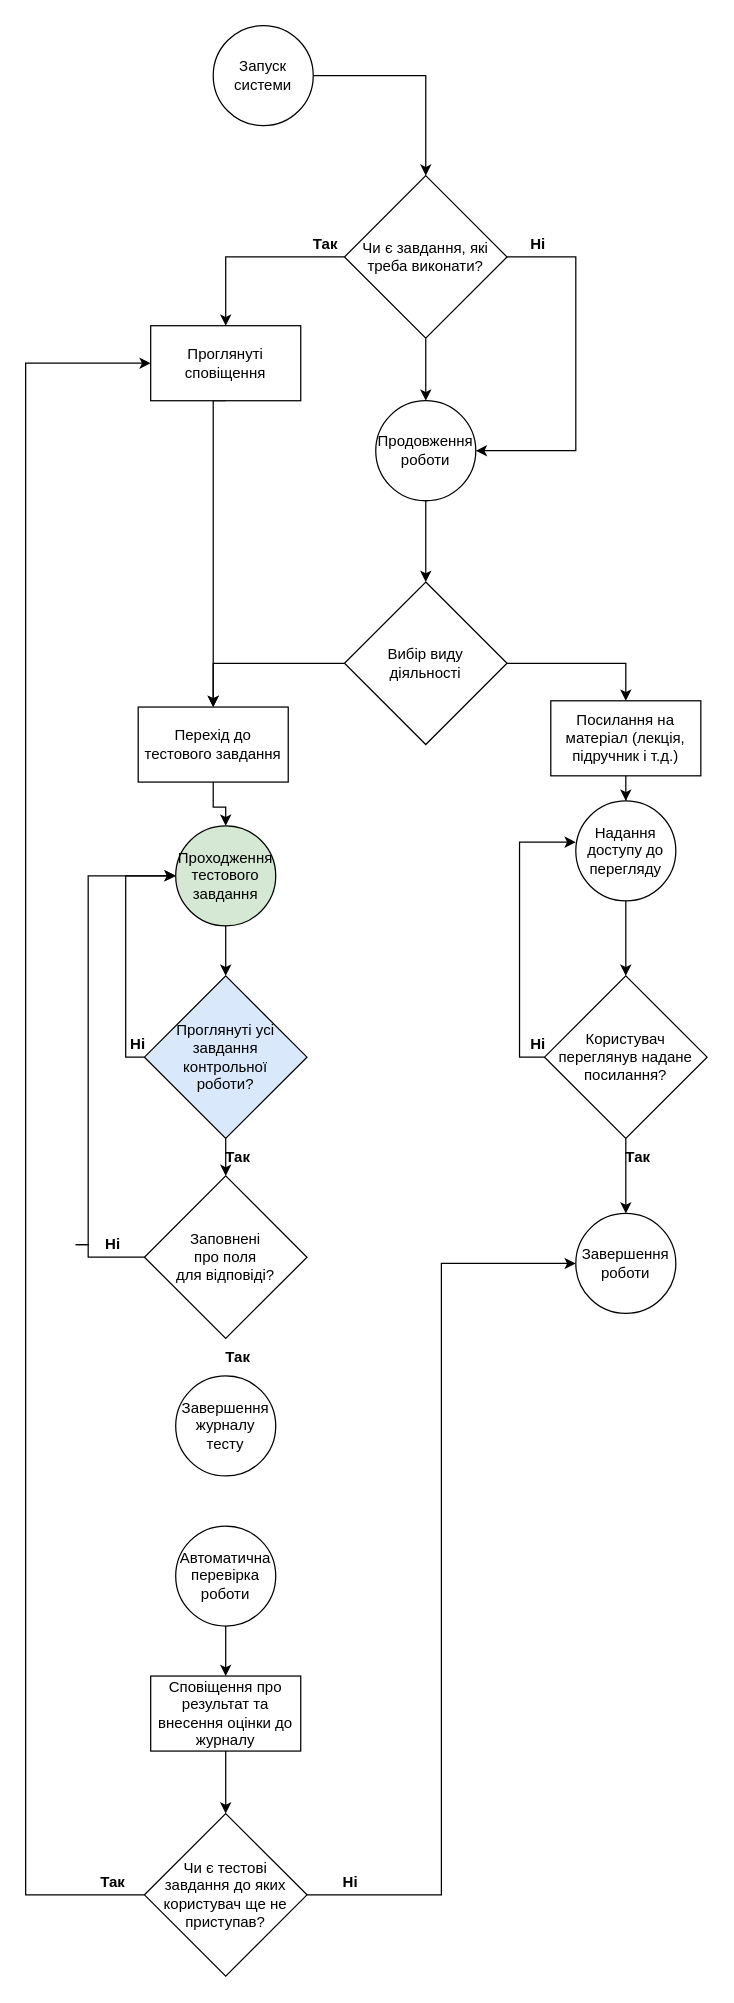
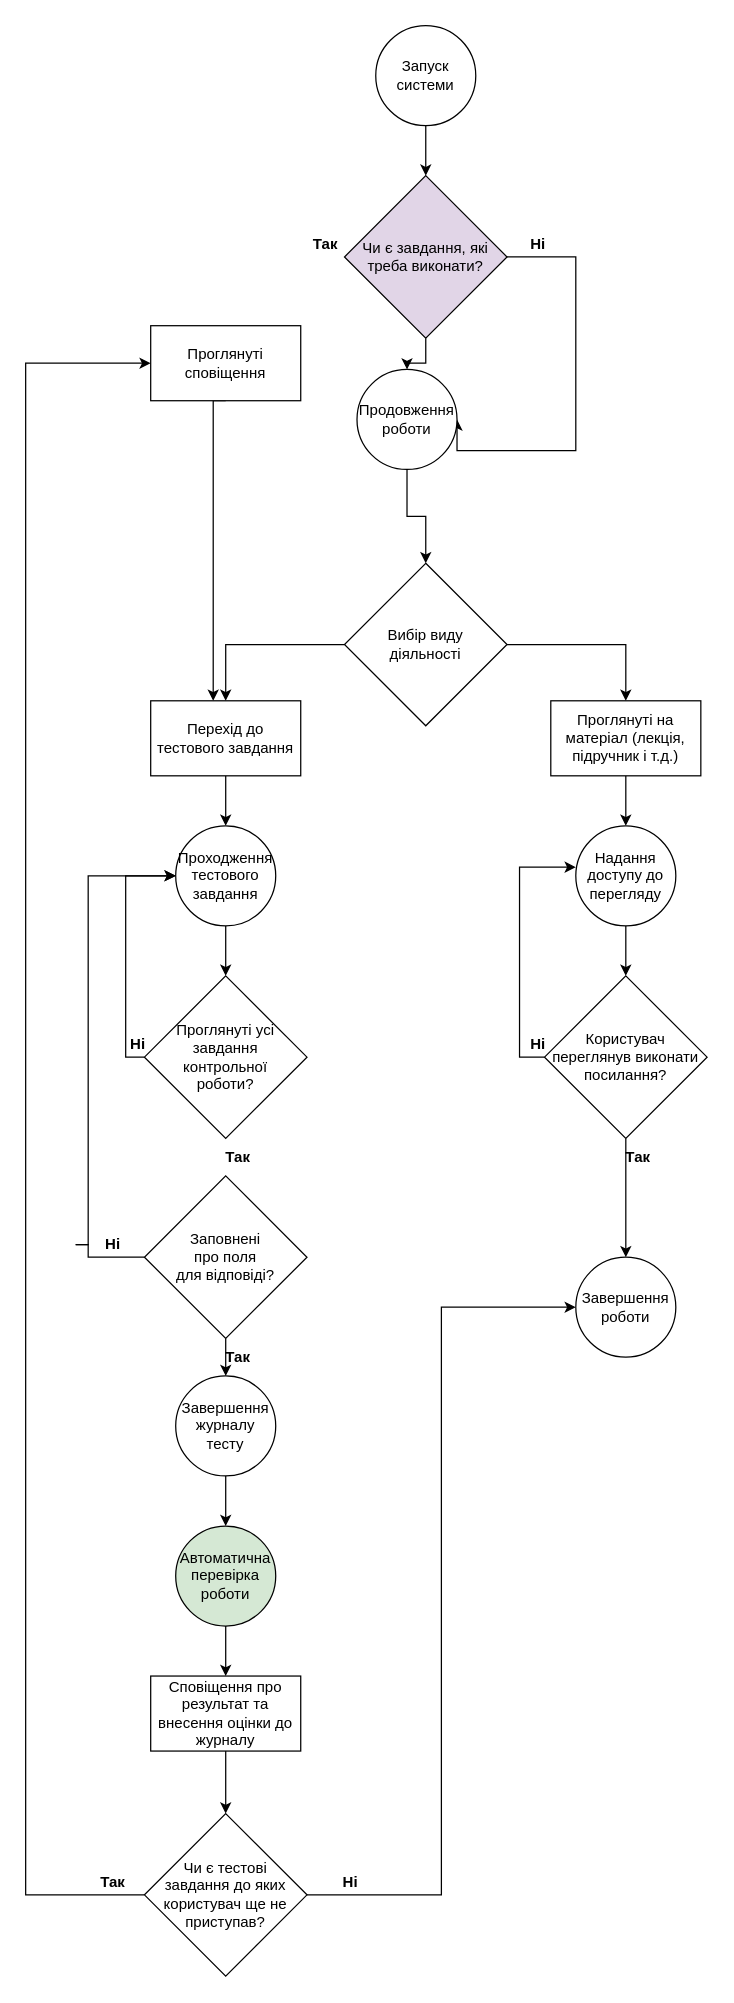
node "Запуск системи": moved (263, 76) -> (426, 76)
edge "Чи є завдання, які треба виконати?" -> "Проглянуті сповіщення": removed
node "Чи є завдання, які треба виконати?": fillcolor #ffffff -> #e1d5e7
node "Продовження роботи": moved (426, 451) -> (407, 419)
node "Вибір виду діяльності": moved (426, 663) -> (426, 644)
node "Посилання на матеріал (лекція, підручник і т.д.)": label "Посилання на матеріал (лекція, підручник і т.д.)" -> "Проглянуті на матеріал (лекція, підручник і т.д.)"
node "Перехід до тестового завдання": moved (213, 744) -> (226, 738)
node "Надання доступу до перегляду": moved (626, 851) -> (626, 876)
node "Проходження тестового завдання": fillcolor #d5e8d4 -> #ffffff
node "Проглянуті усі завдання контрольної роботи?": fillcolor #dae8fc -> #ffffff
node "Користувач переглянув надане посилання?": label "Користувач переглянув надане посилання?" -> "Користувач переглянув виконати посилання?"
edge "Проглянуті усі завдання контрольної роботи?" -> "Заповнені про поля для відповіді?": removed
node "Завершення роботи": moved (626, 1263) -> (626, 1307)
edge "Заповнені про поля для відповіді?" -> "Завершення журналу тесту": added
edge "Завершення журналу тесту" -> "Автоматична перевірка роботи": added
node "Автоматична перевірка роботи": fillcolor #ffffff -> #d5e8d4
